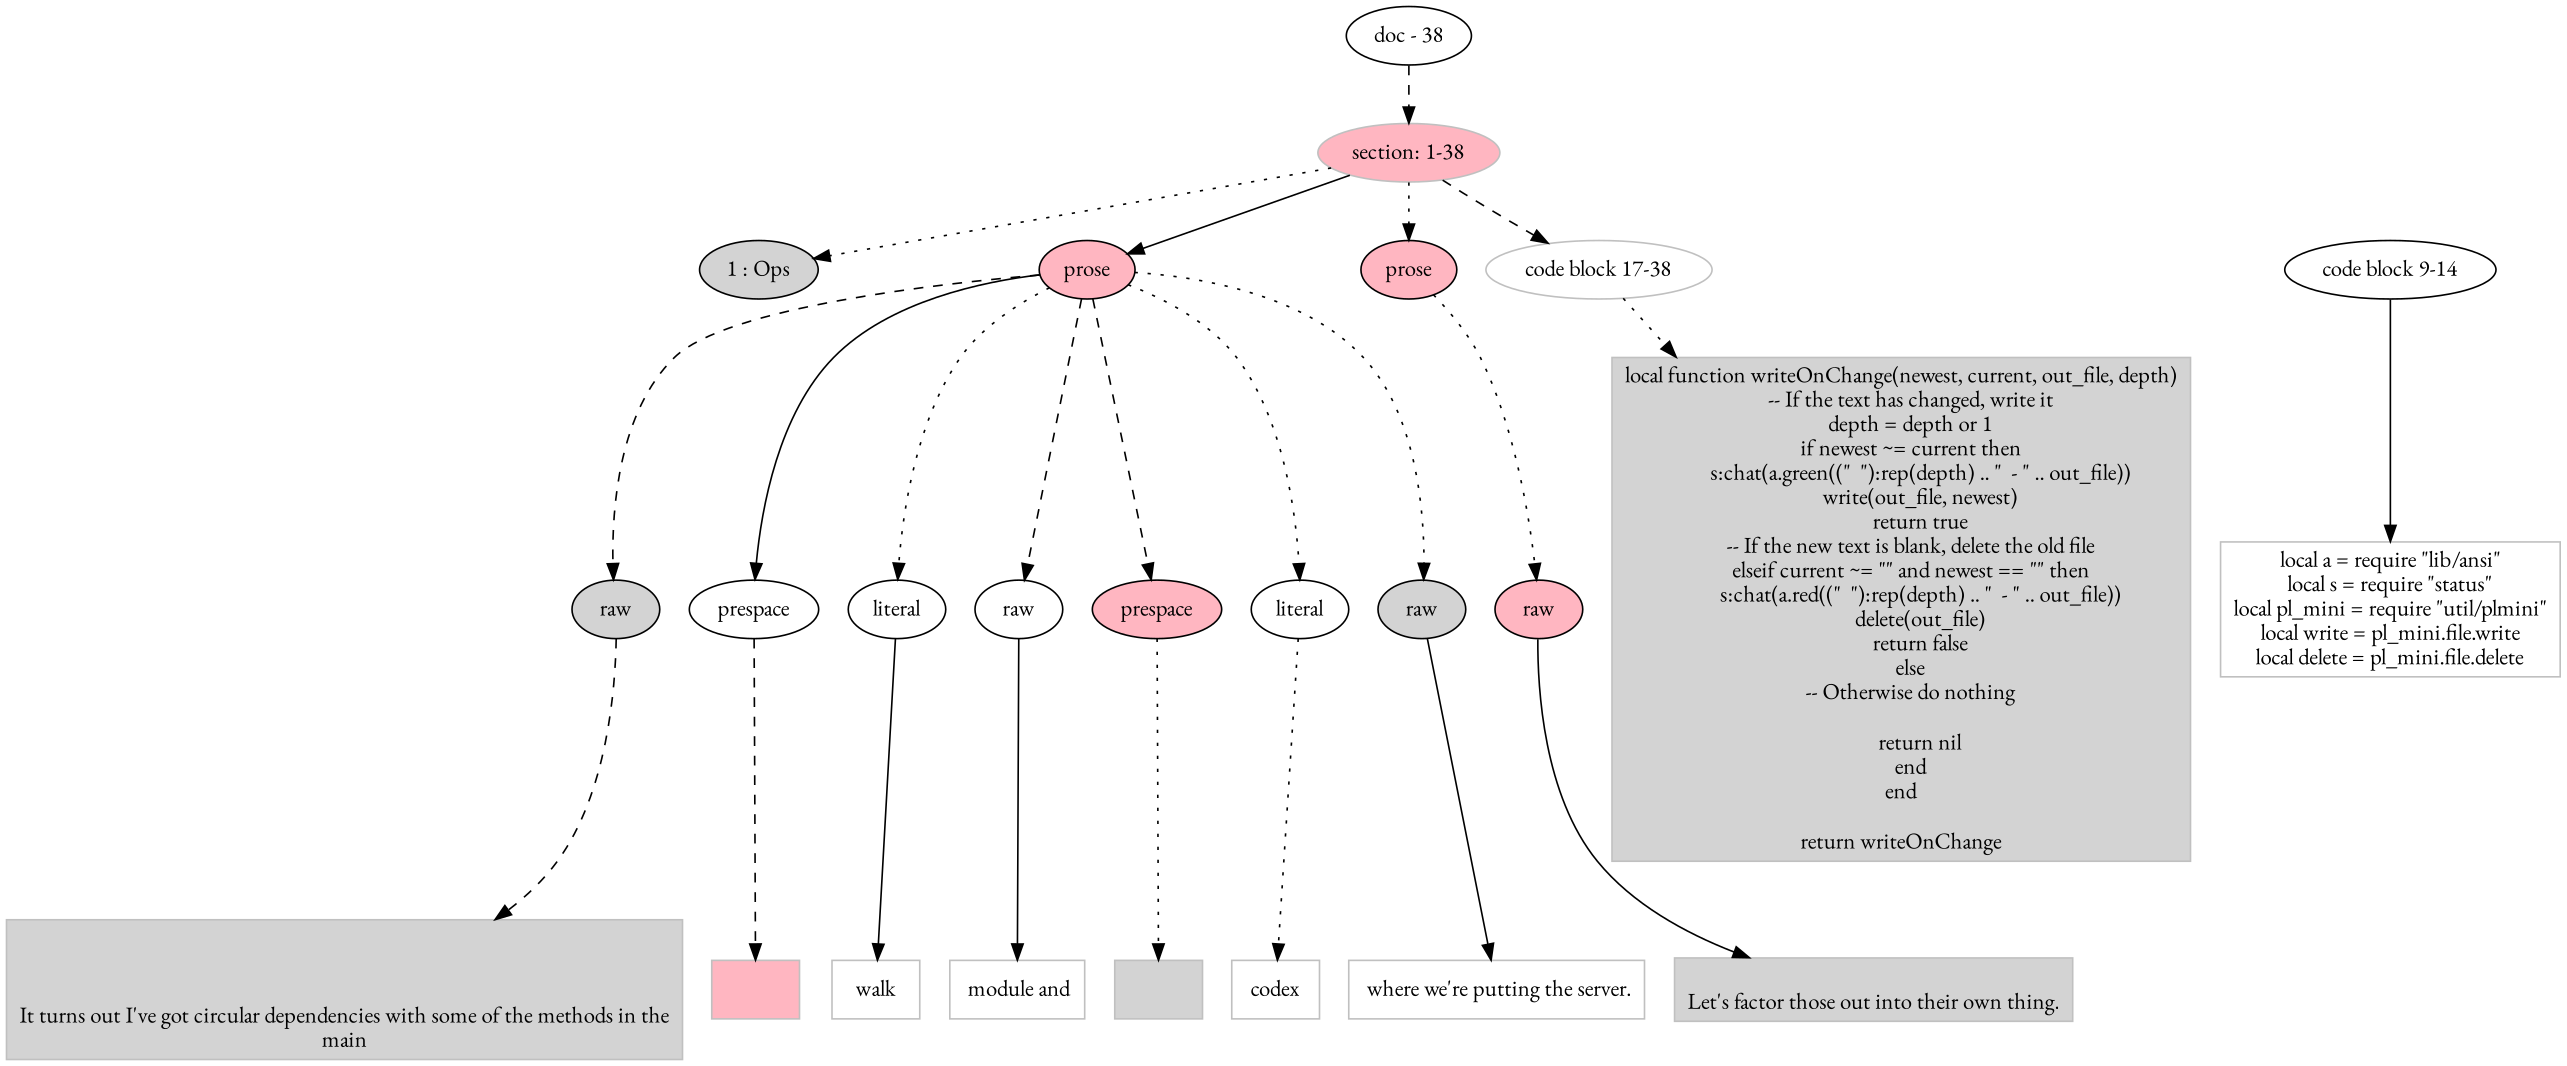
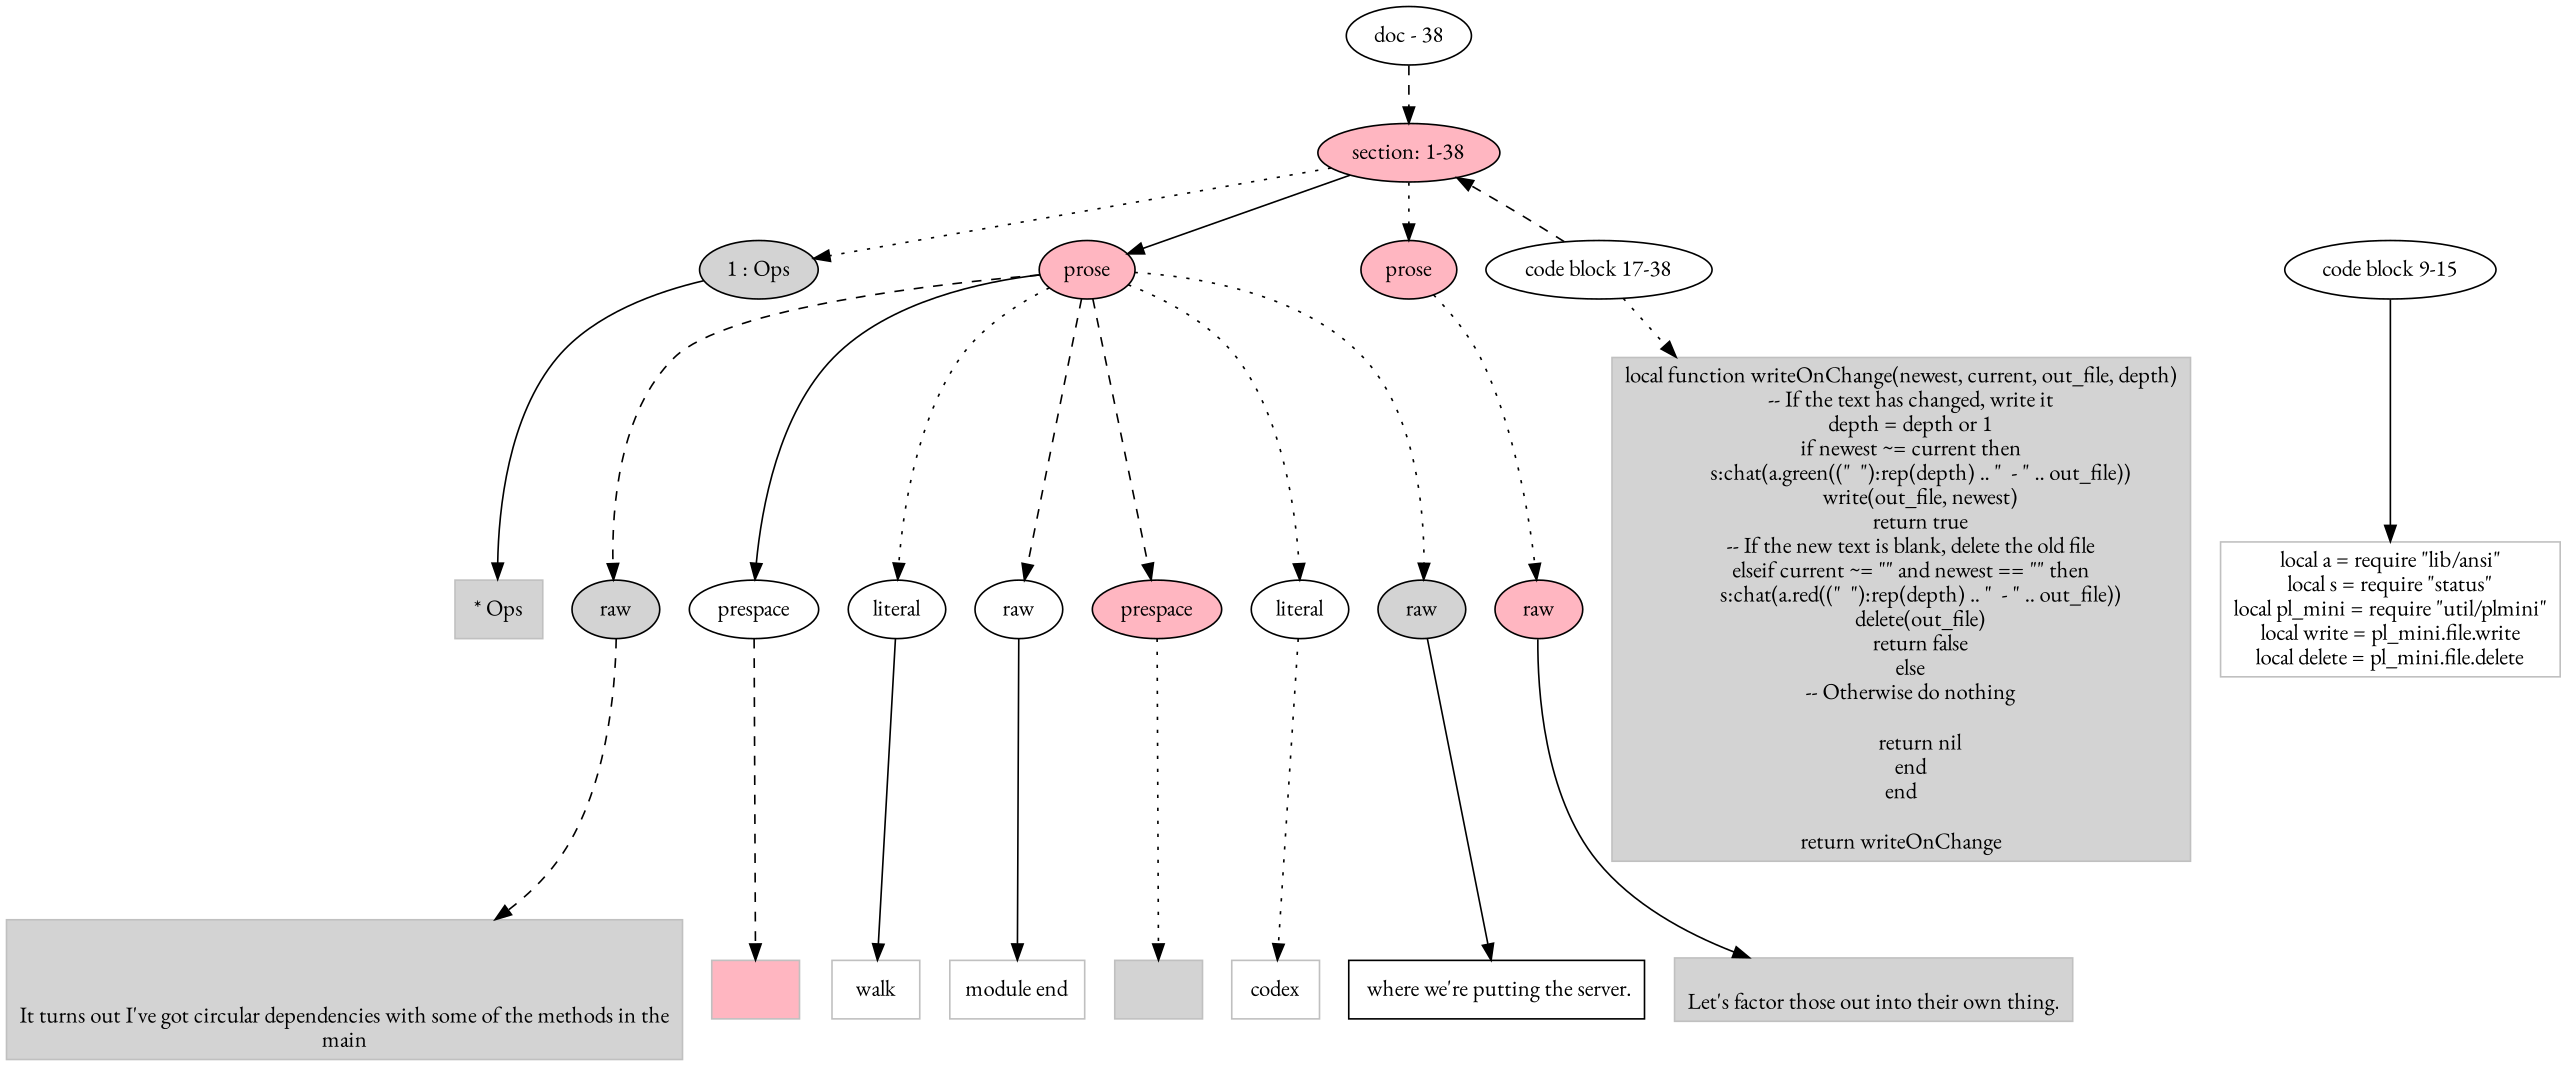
node "section: 1-38": color Gray -> black
edge "section: 1-38" -> "code block 17-38": reversed
node "code block 17-38": color Gray -> black
node "code block 9-14": label "code block 9-14" -> "code block 9-15"
node "* Ops": added
node "module and": label "module and" -> "module end"
node "where we're putting the server.": color Gray -> black
